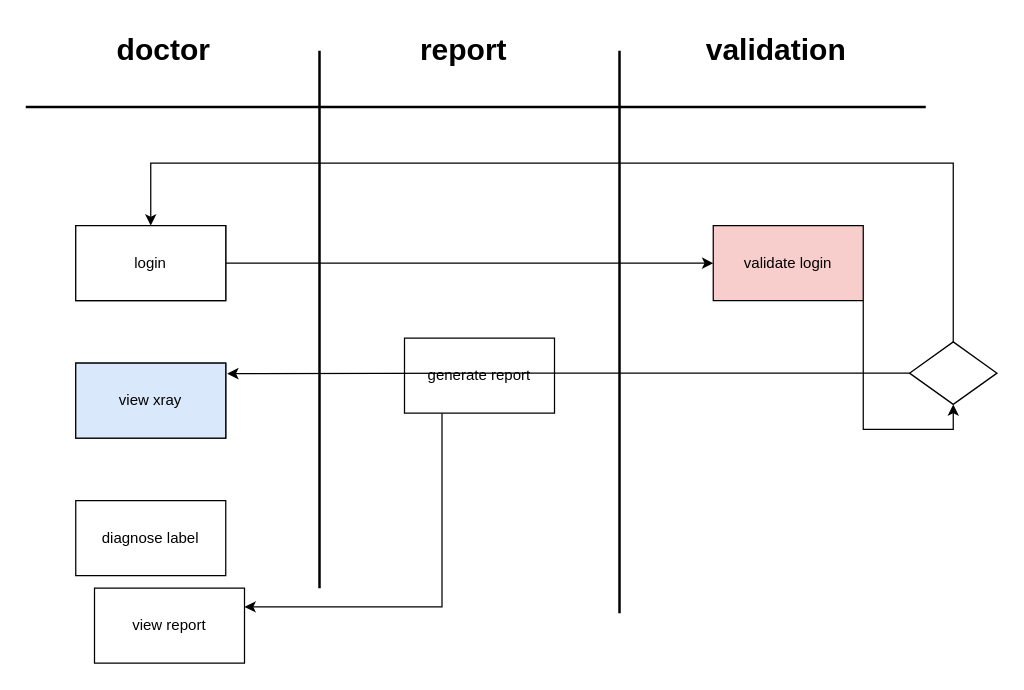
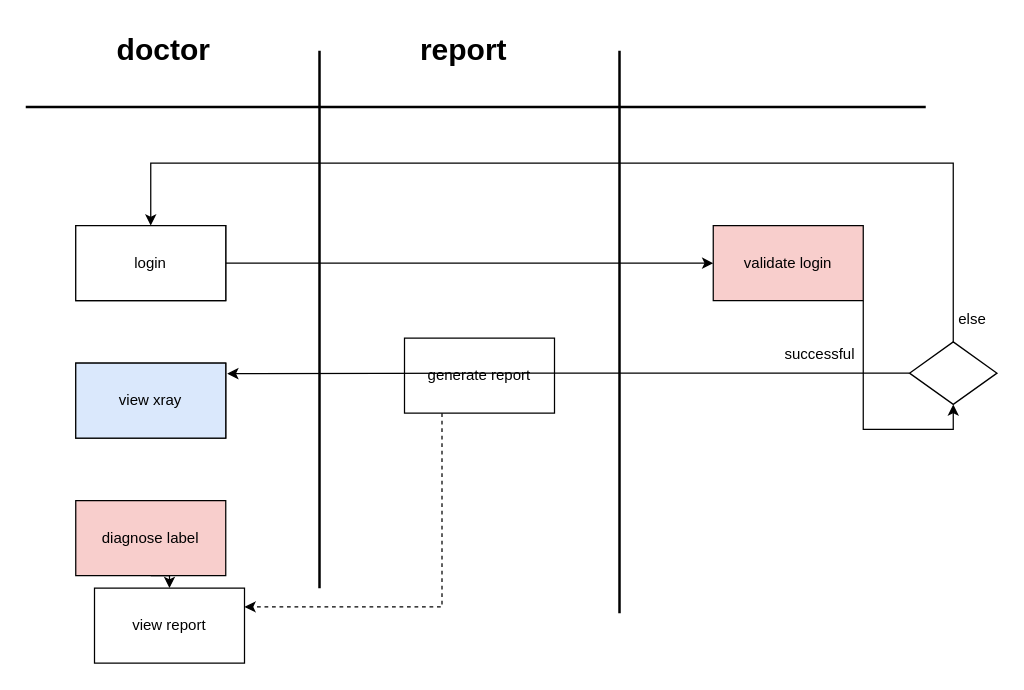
node "validation": removed
node "else": added
node "successful": added
node "diagnose label": fillcolor #ffffff -> #f8cecc
edge "diagnose label" -> "view report": added
edge "generate report" -> "view report": style solid -> dashed
